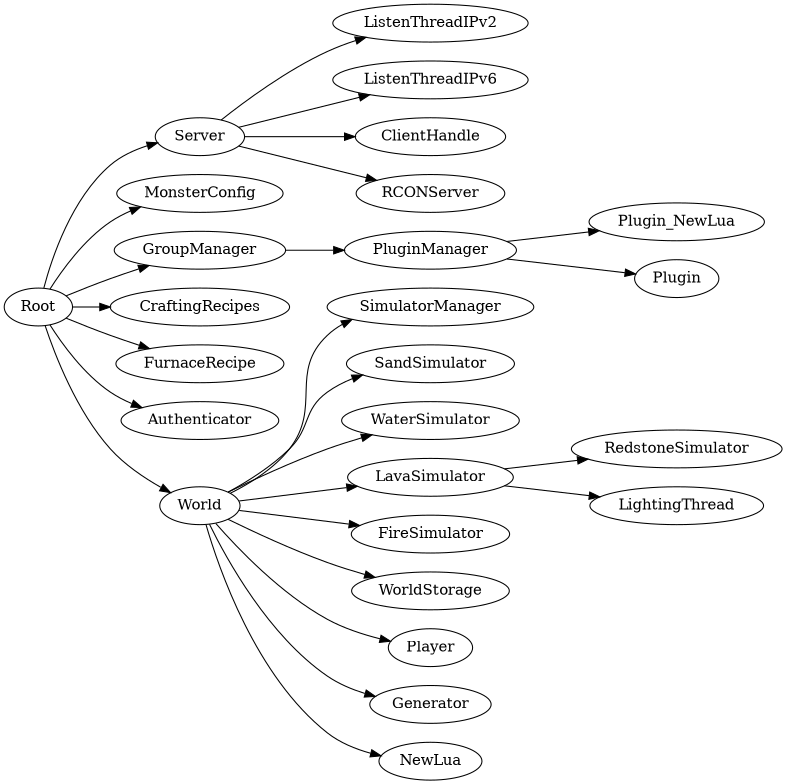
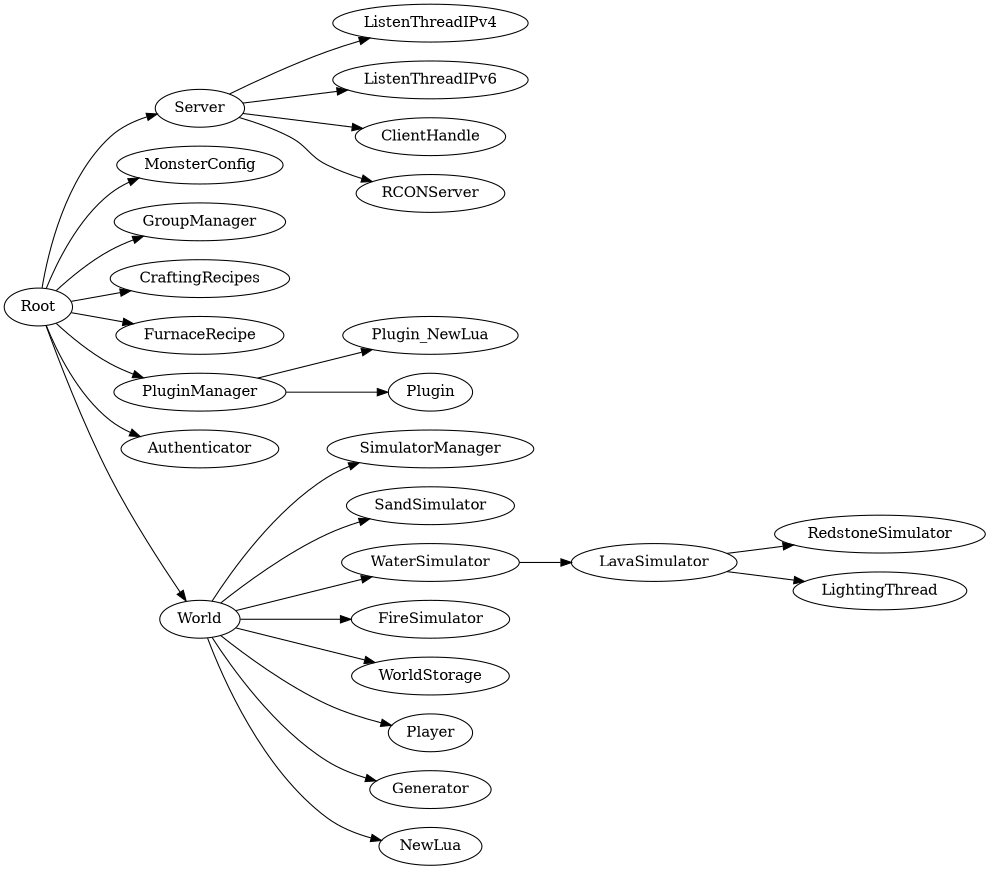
node "ListenThreadIPv2": label "ListenThreadIPv2" -> "ListenThreadIPv4"
edge "GroupManager" -> "PluginManager": now "Root" -> "PluginManager"
edge "World" -> "LavaSimulator": now "WaterSimulator" -> "LavaSimulator"
